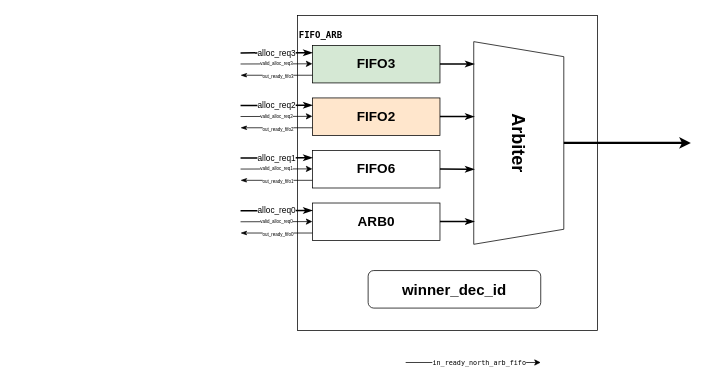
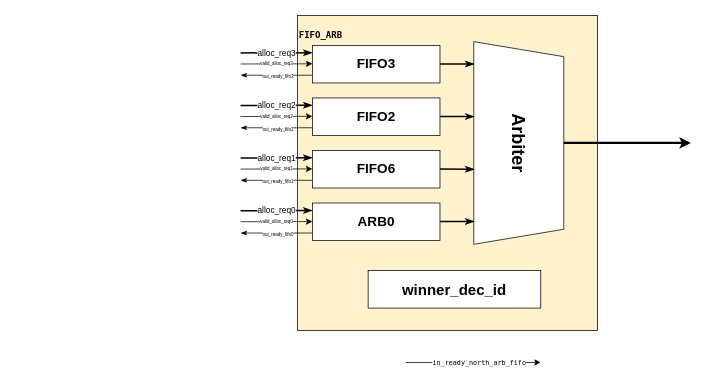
node "FIFO_ARB": fillcolor #ffffff -> #fff2cc
node "FIFO3": fillcolor #d5e8d4 -> #ffffff
node "FIFO2": fillcolor #ffe6cc -> #ffffff
node "winner_dec_id": shape rounded rectangle -> rectangle
